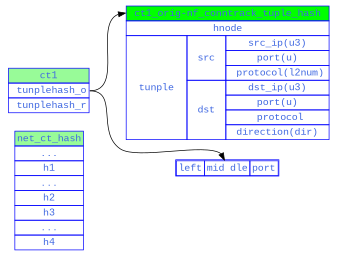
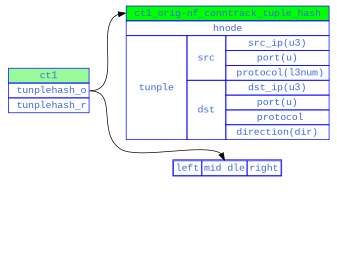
node "ct1_orig-nf_conntrack_tuple_hash": text "protocol(l2num)" -> "protocol(l3num)"
node "left": text "port" -> "right"
node "net_ct_hash": removed
